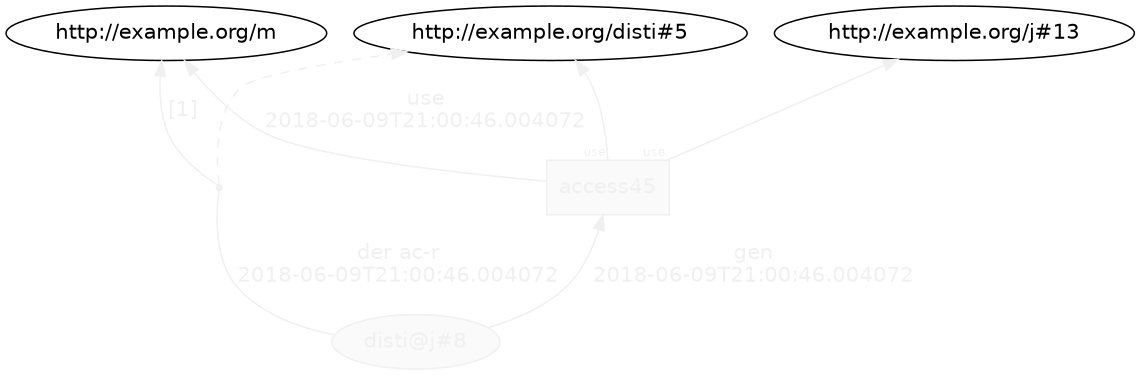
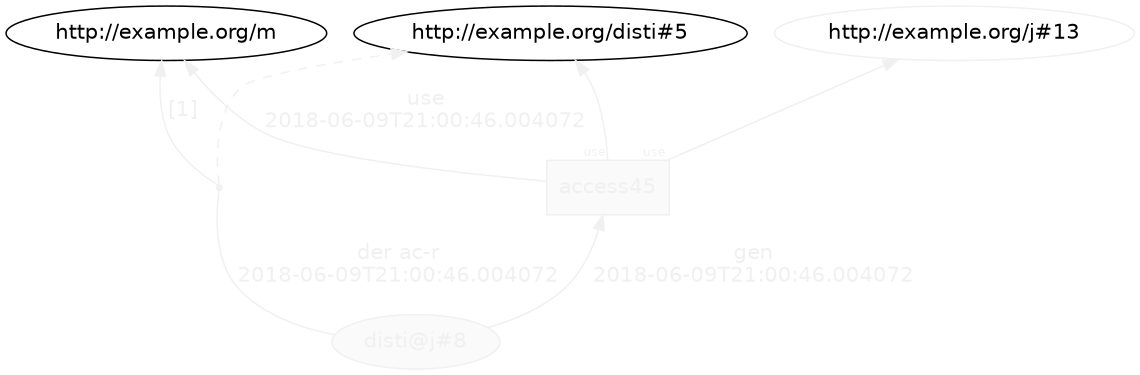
node "http://example.org/j#13": color black -> #f0f0f0
